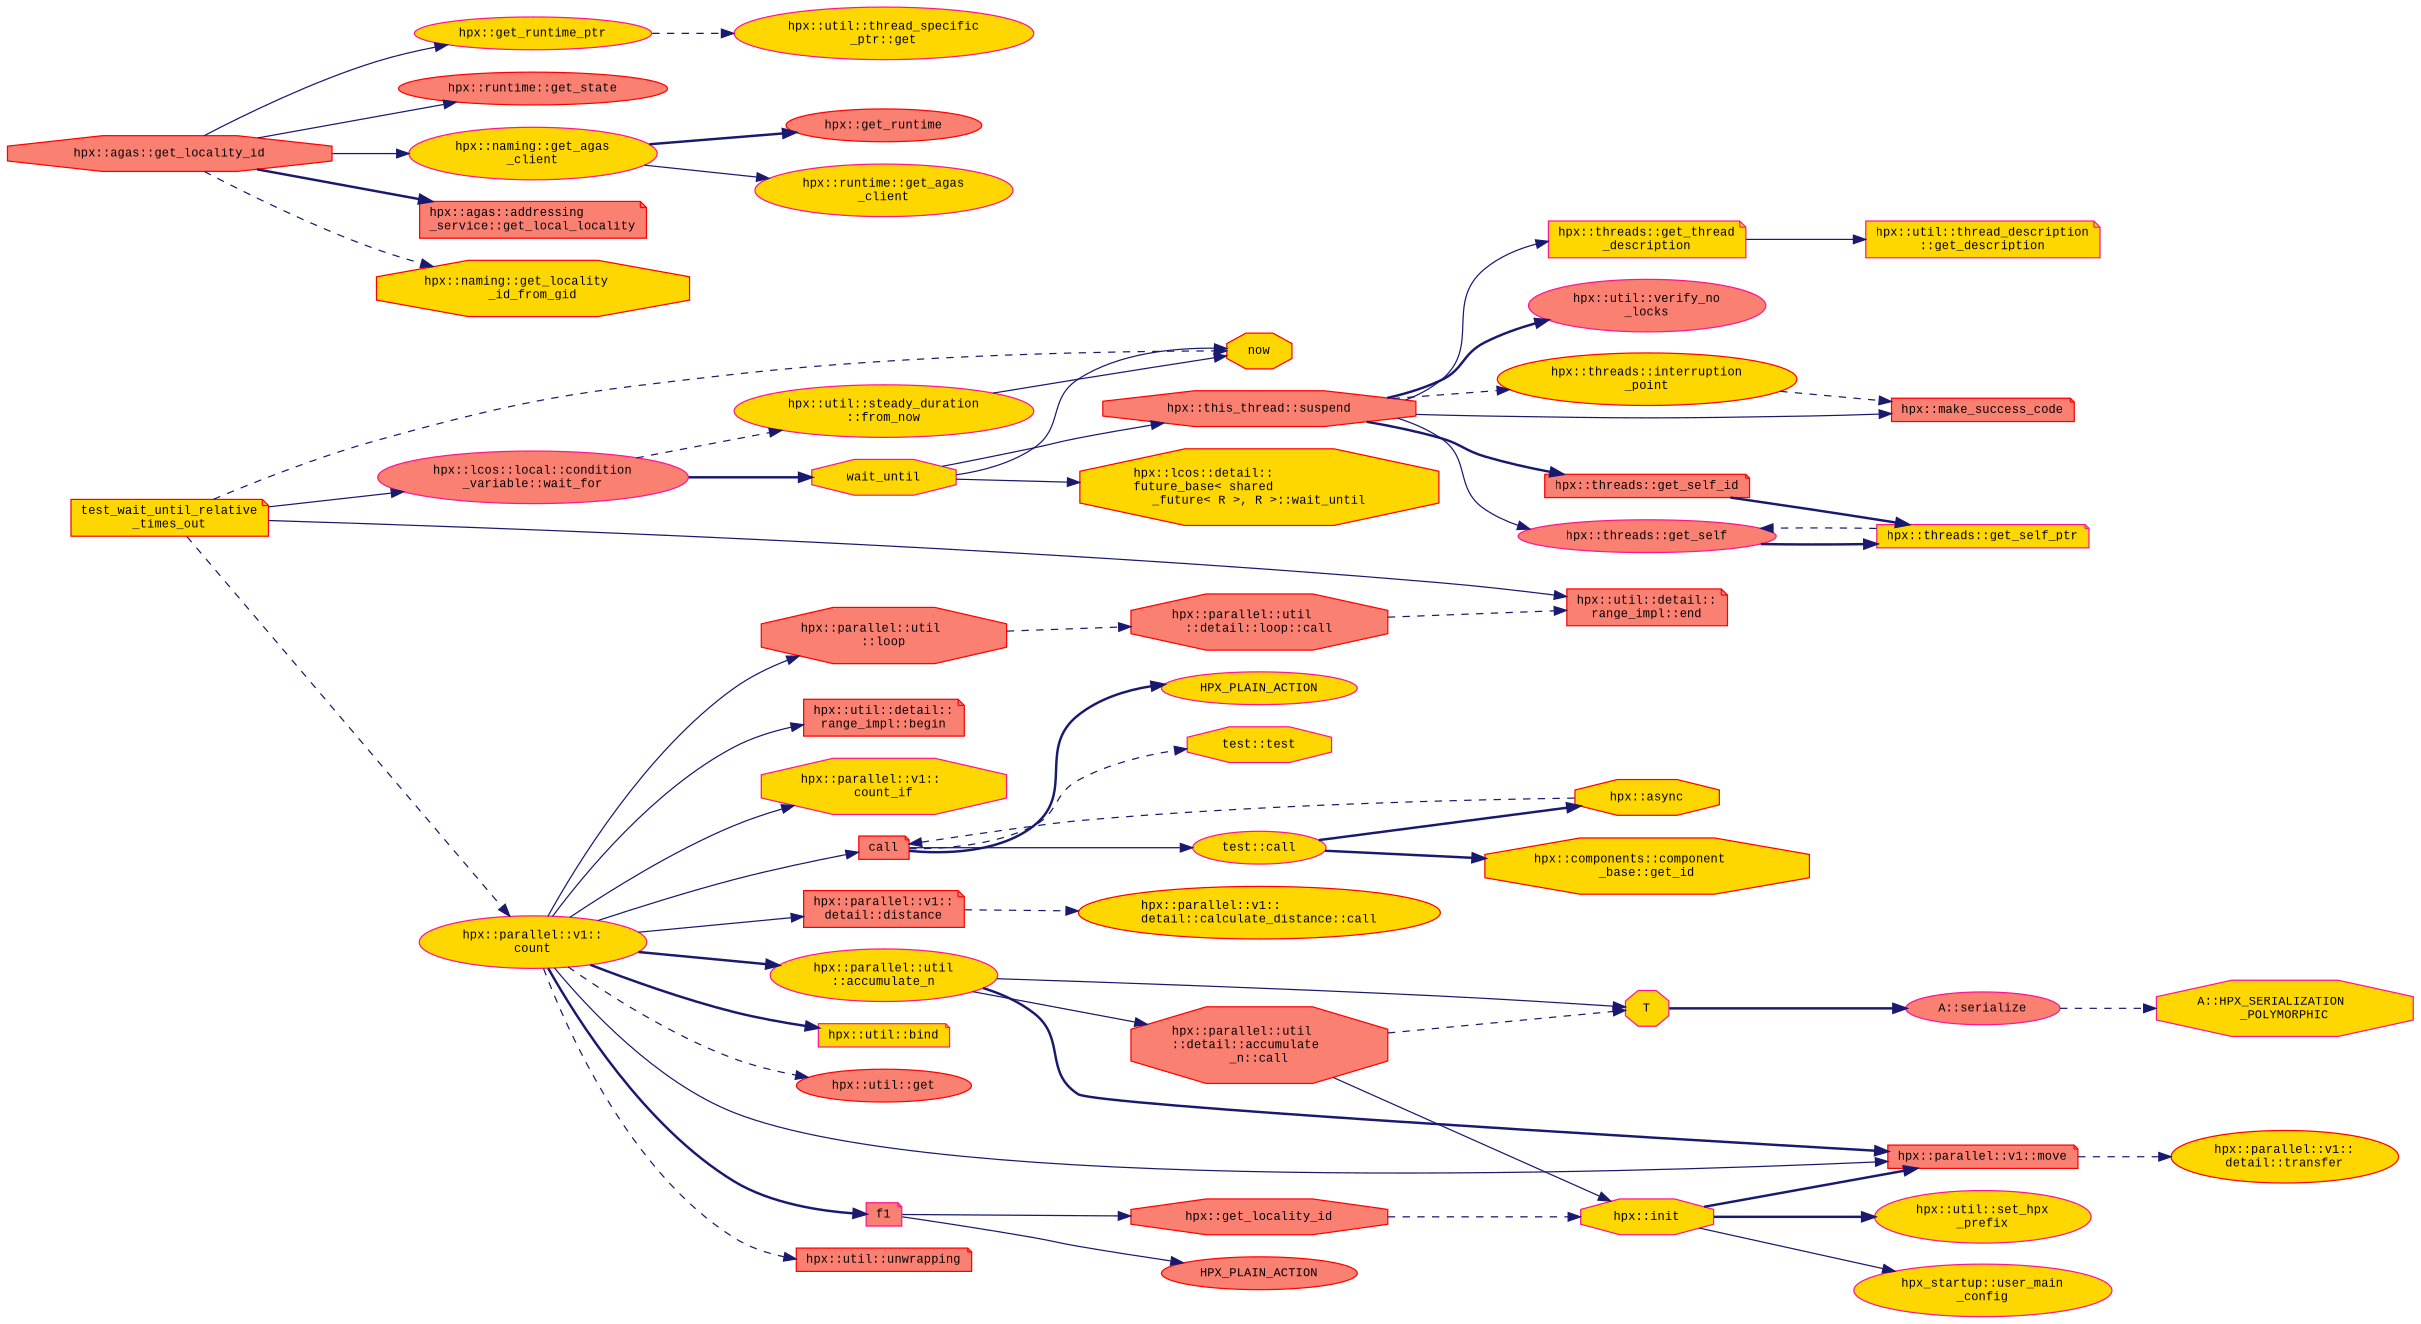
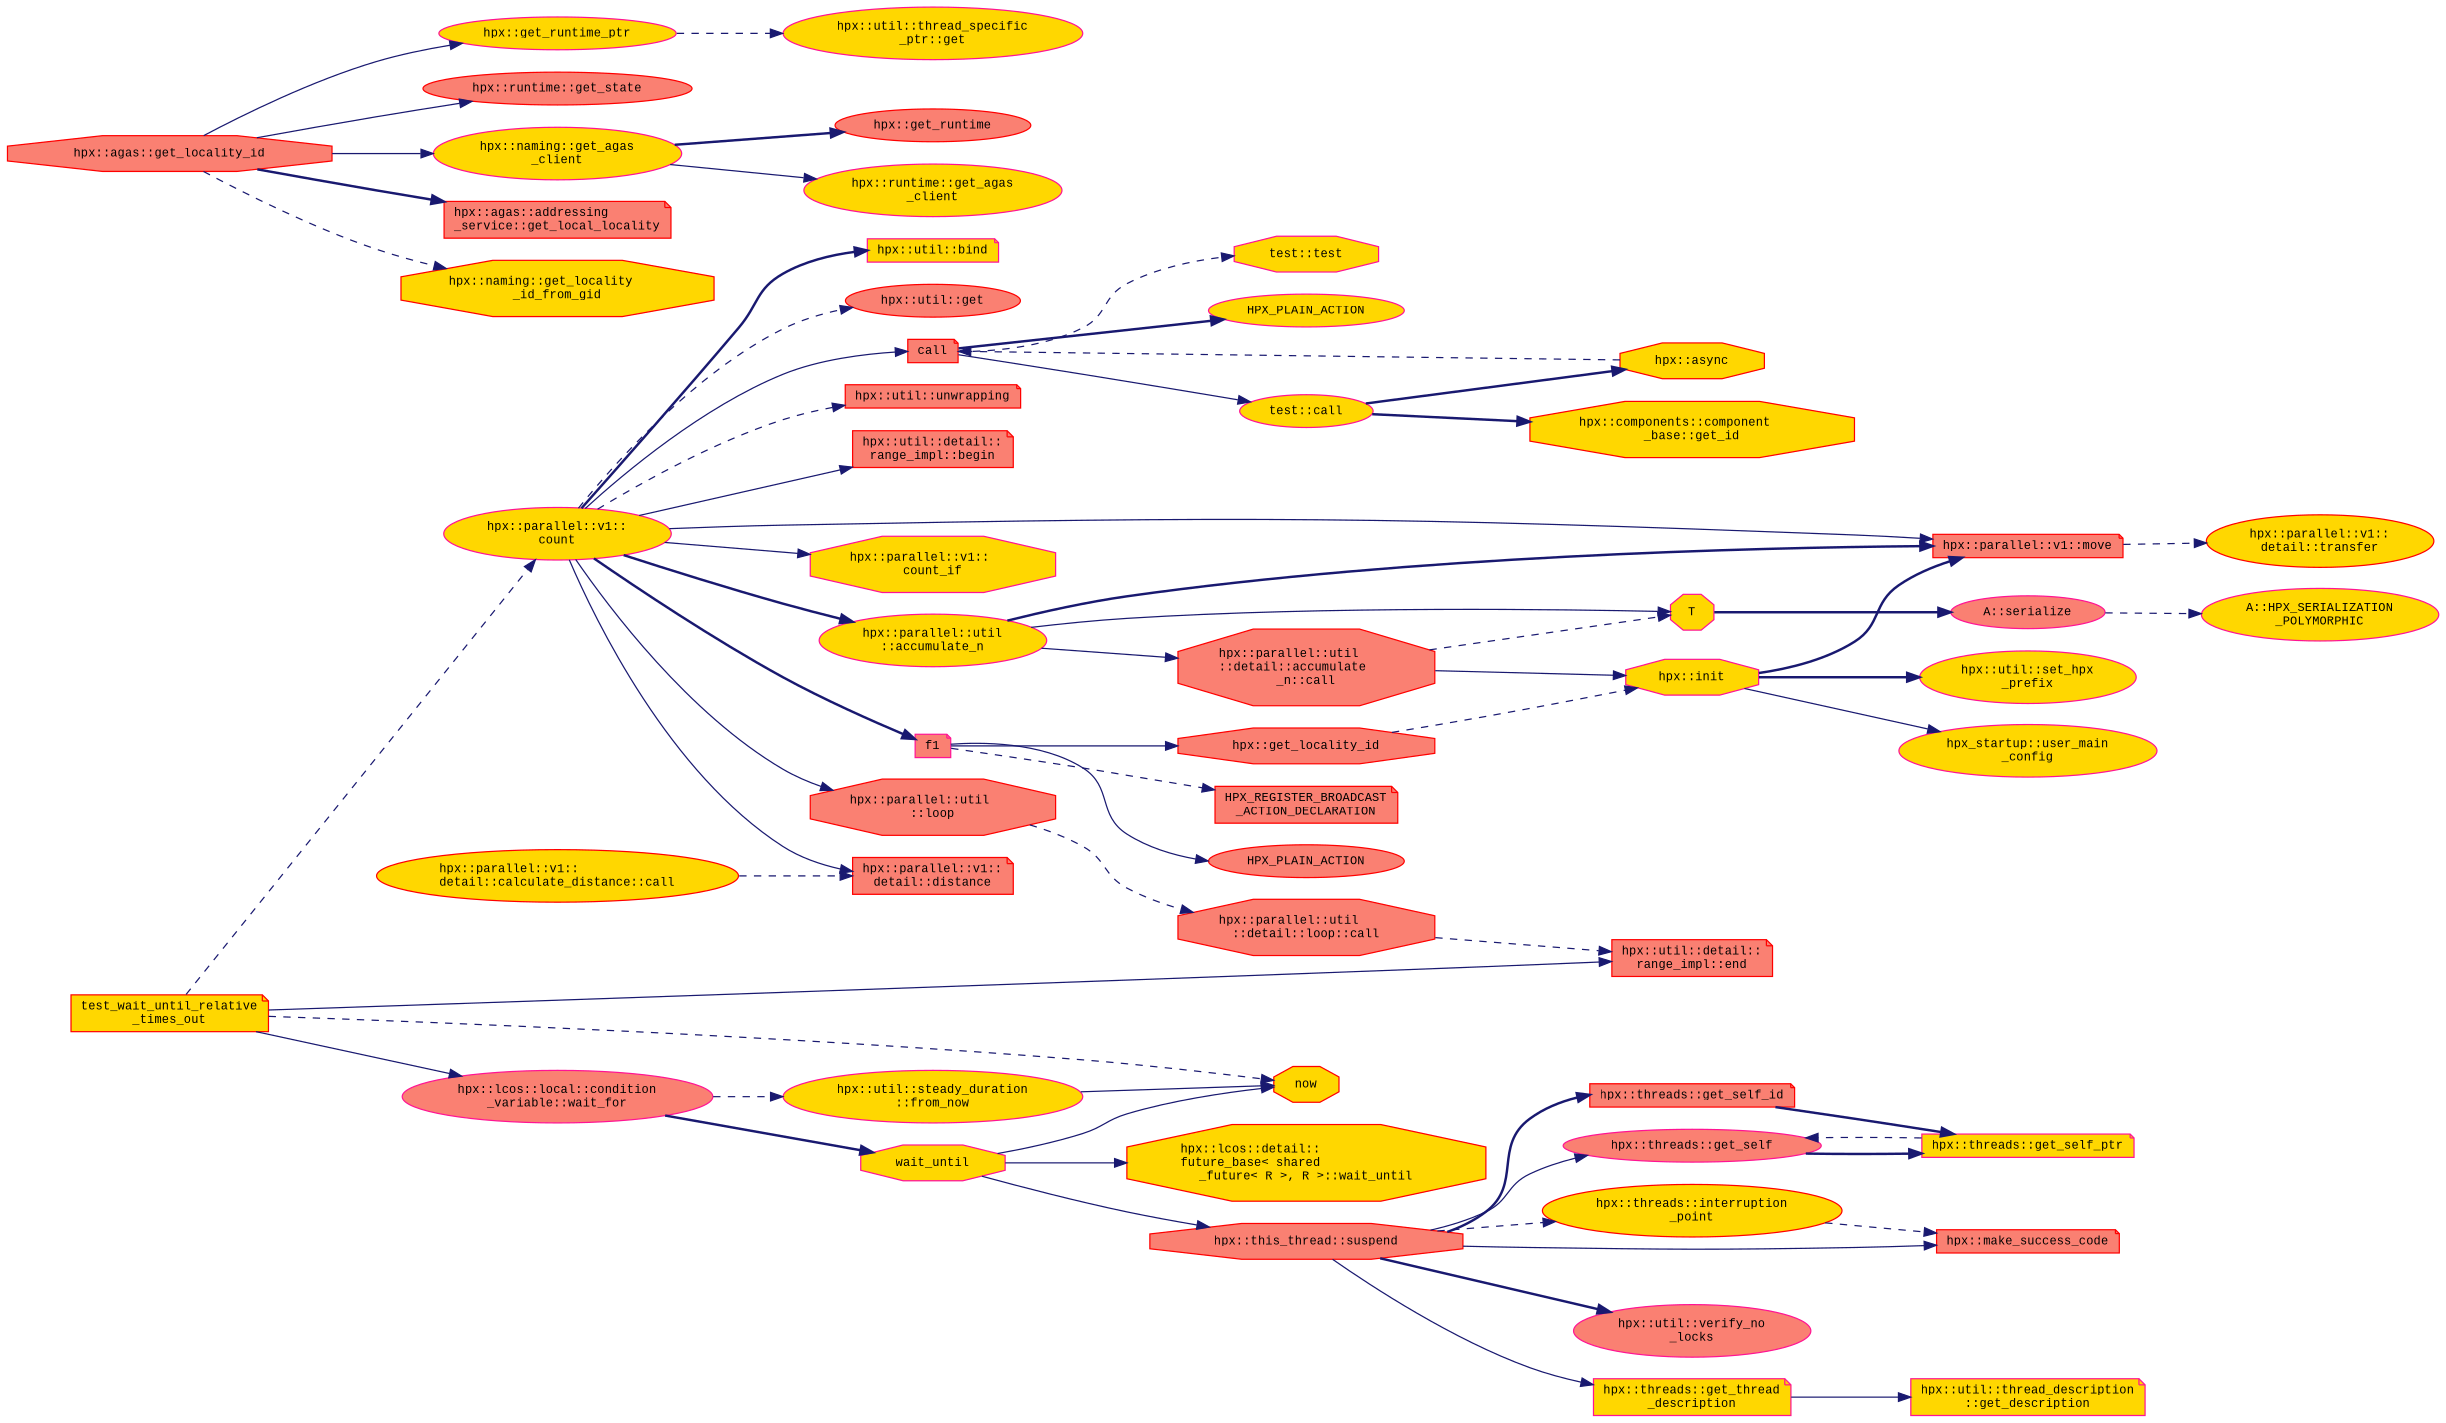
node "HPX_REGISTER_BROADCAST _ACTION_DECLARATION": added
edge "hpx::parallel::v1:: detail::distance" -> "hpx::parallel::v1:: detail::calculate_distance::call": reversed
node "A::HPX_SERIALIZATION _POLYMORPHIC": shape octagon -> ellipse
